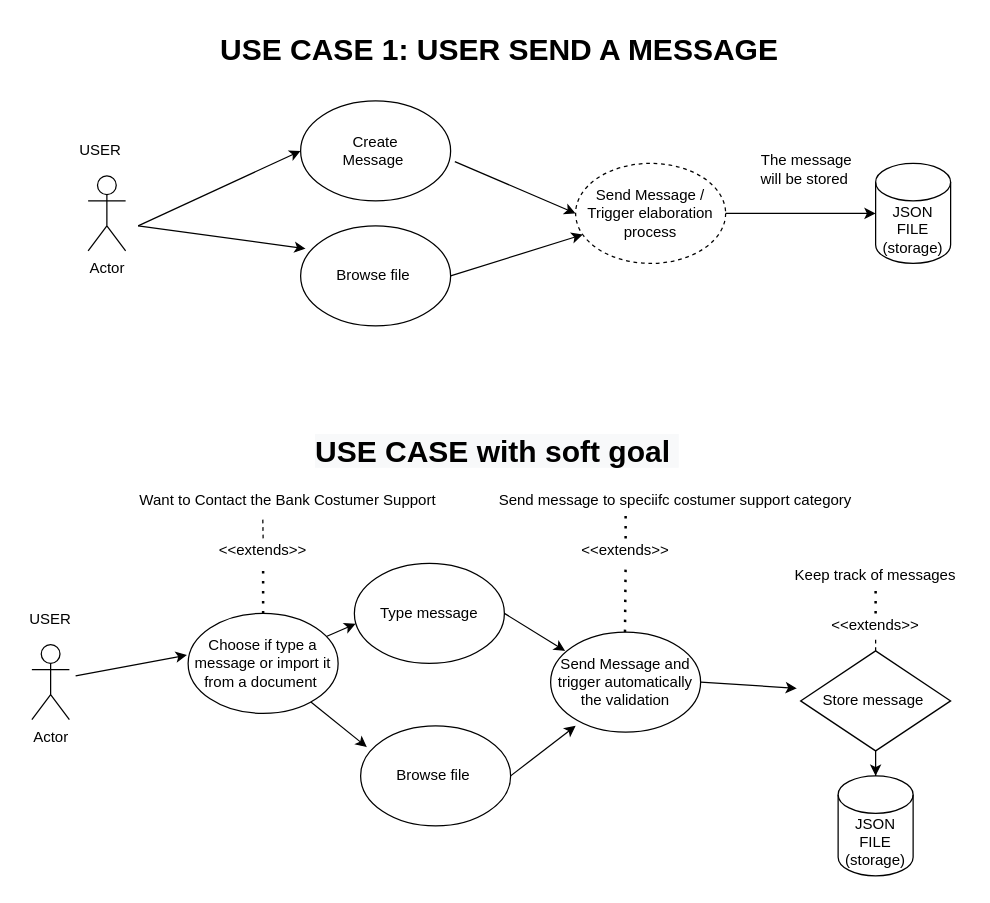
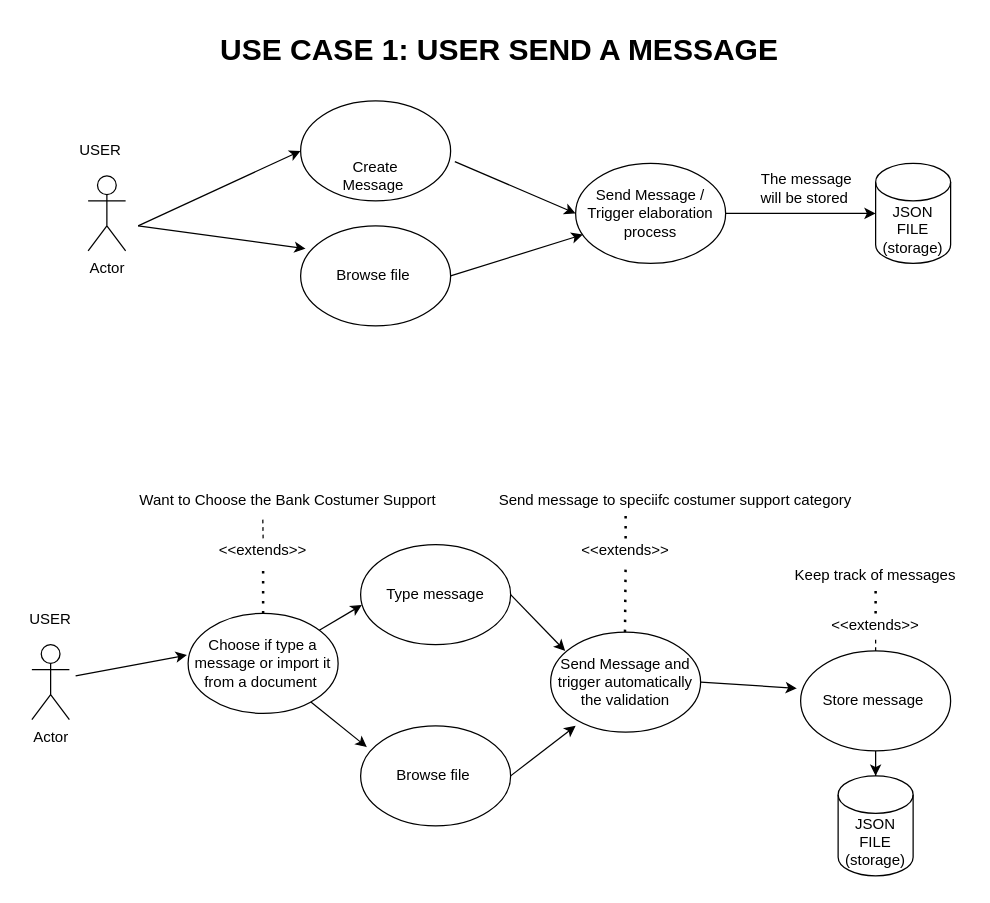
node "Create Message": moved (376, 151) -> (376, 176)
node "The message will be stored": moved (807, 169) -> (807, 188)
node "Send Message / Trigger elaboration process": style dashed -> solid
node "USE CASE with soft goal": removed
node "Want to Contact the Bank Costumer Support": label "Want to Contact the Bank Costumer Support" -> "Want to Choose the Bank Costumer Support"
node "Type message": moved (429, 613) -> (436, 594)
node "Store message": shape diamond -> ellipse
